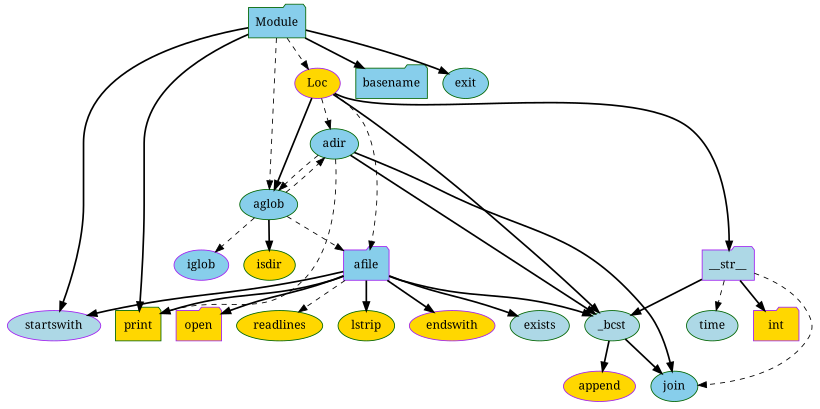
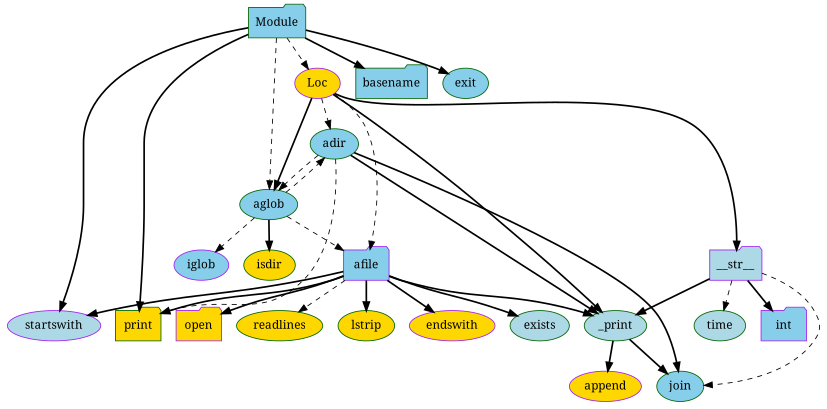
node "_bcst": label "_bcst" -> "_print"
node "int": fillcolor gold -> skyblue
